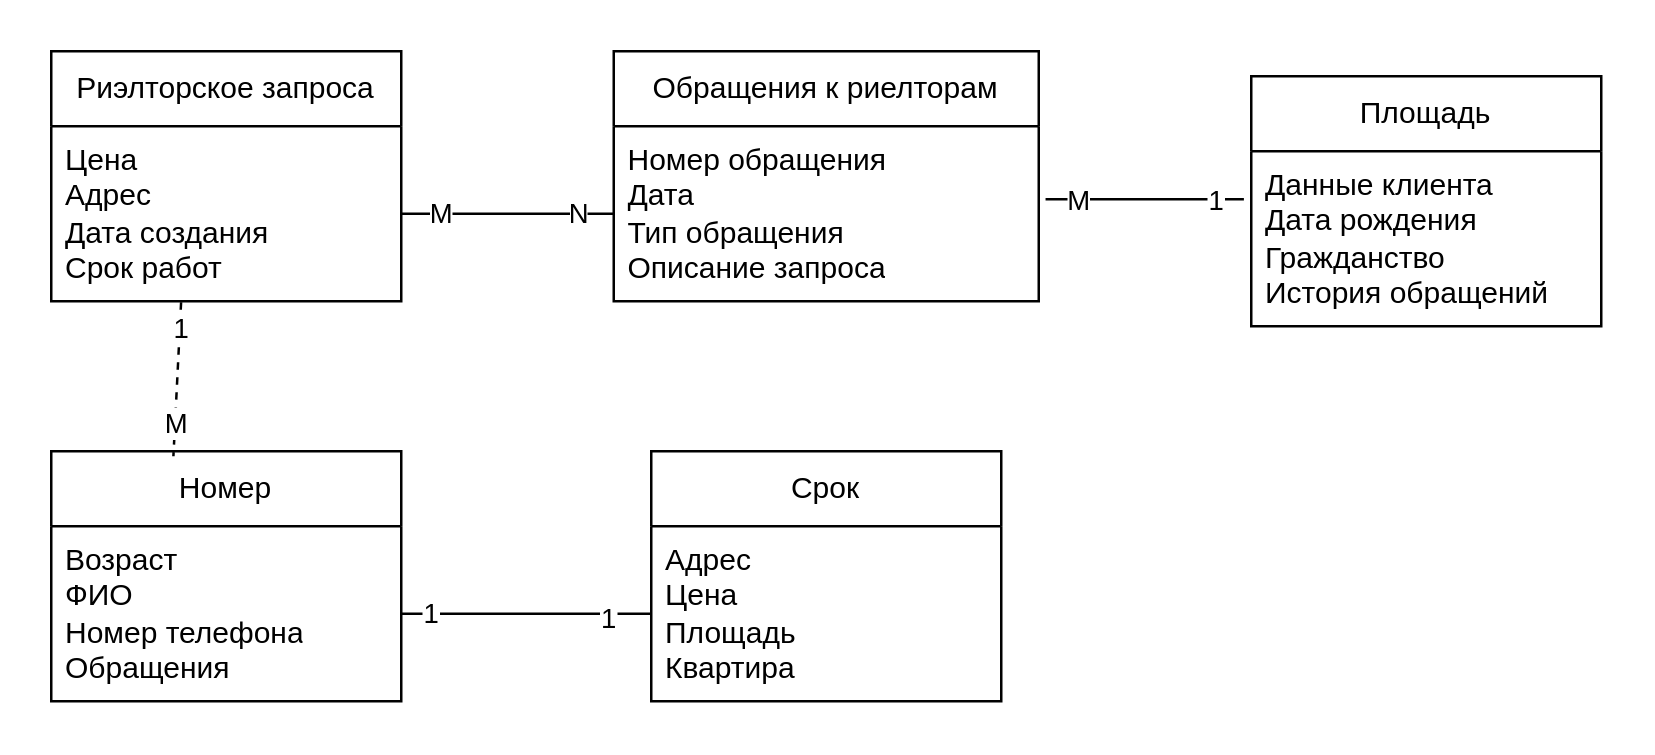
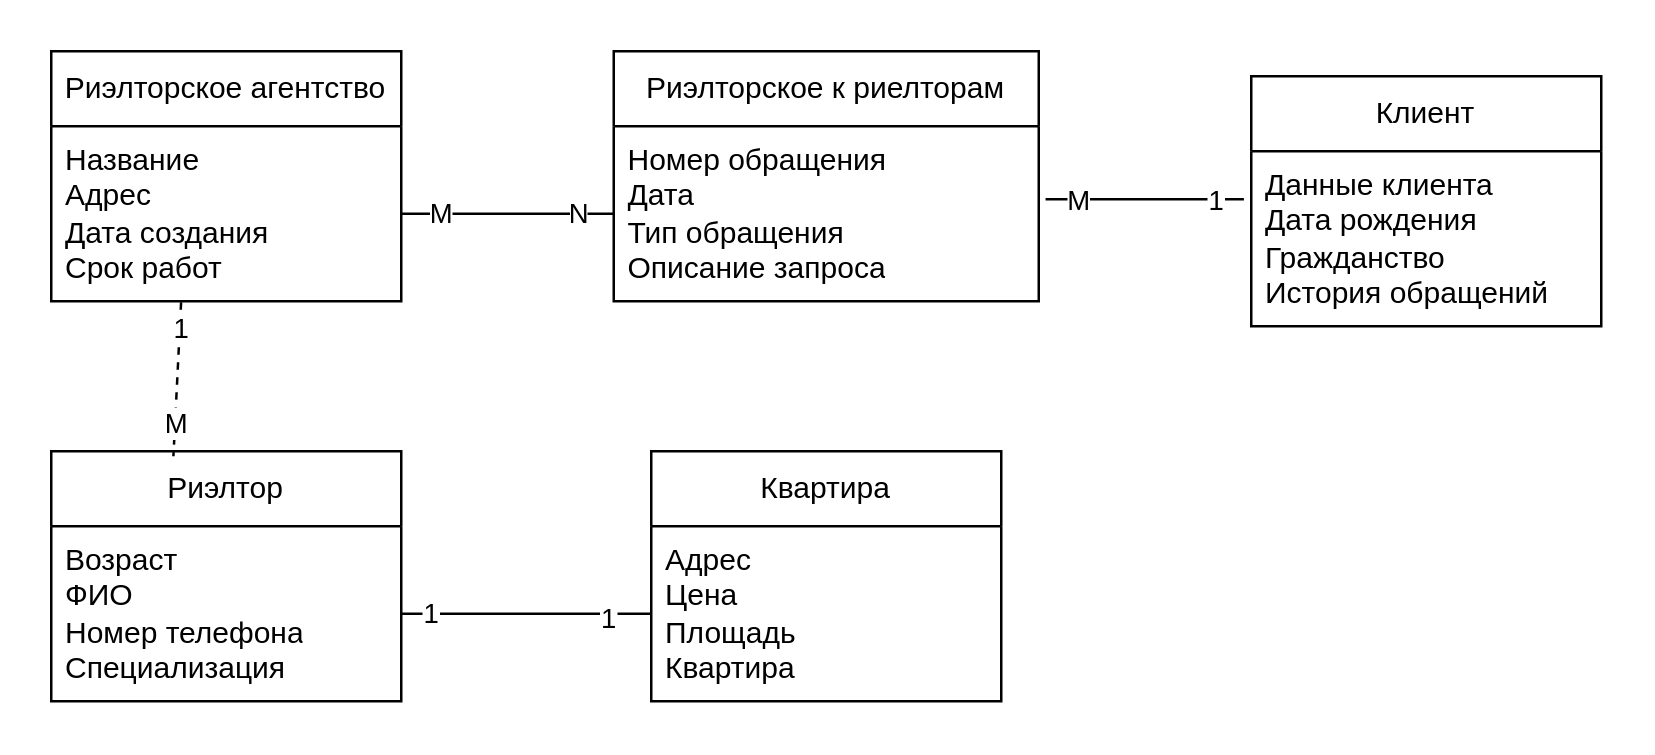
node "Риэлторское запроса": label "Риэлторское запроса" -> "Риэлторское агентство"
node "Обращения к риелторам": label "Обращения к риелторам" -> "Риэлторское к риелторам"
node "Площадь": label "Площадь" -> "Клиент"
node "Цена Адрес Дата создания Срок работ": label "Цена Адрес Дата создания Срок работ" -> "Название Адрес Дата создания Срок работ"
node "Номер": label "Номер" -> "Риэлтор"
node "Срок": label "Срок" -> "Квартира"
node "Возраст ФИО Номер телефона Обращения": label "Возраст ФИО Номер телефона Обращения" -> "Возраст ФИО Номер телефона Специализация"
